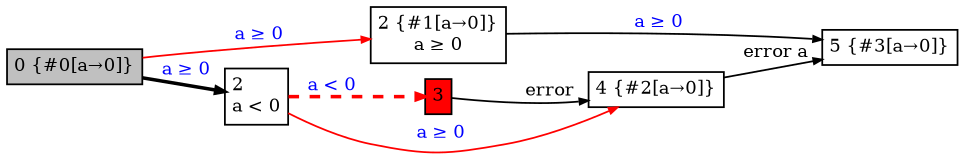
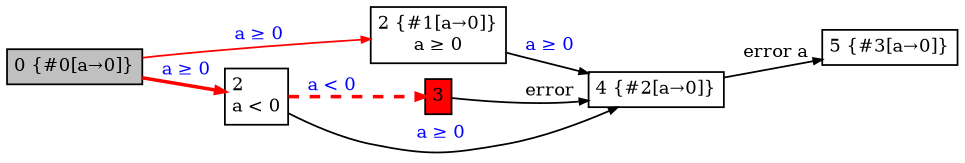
edge "2 {#1[a→0]} a ≥ 0" -> "5 {#3[a→0]}": now "2 {#1[a→0]} a ≥ 0" -> "4 {#2[a→0]}"
edge "0 {#0[a→0]}" -> "2 a < 0": color black -> #ff0000
edge "2 a < 0" -> "4 {#2[a→0]}": color #ff0000 -> black
